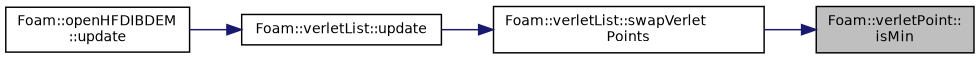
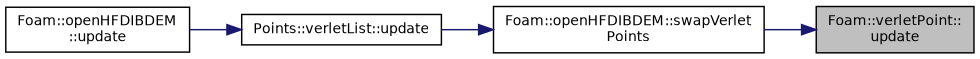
node "Foam::verletList::update": label "Foam::verletList::update" -> "Points::verletList::update"
node "Foam::verletList::swapVerlet Points": label "Foam::verletList::swapVerlet Points" -> "Foam::openHFDIBDEM::swapVerlet Points"
node "Foam::verletPoint:: isMin": label "Foam::verletPoint:: isMin" -> "Foam::verletPoint:: update"
